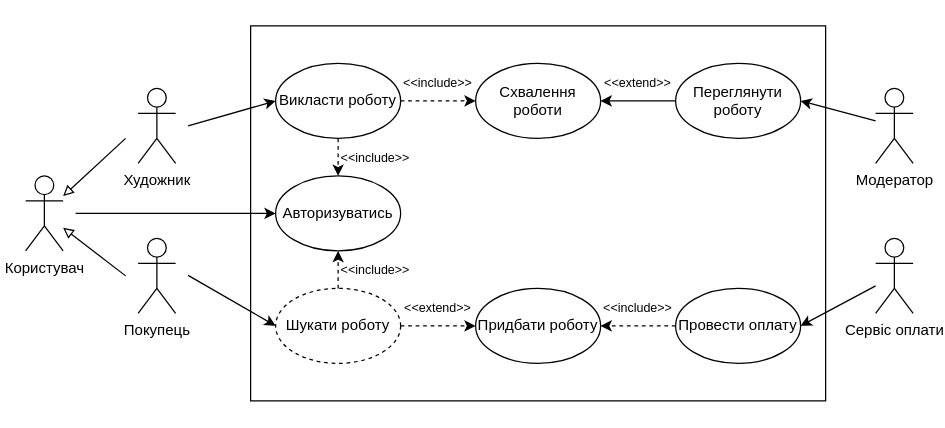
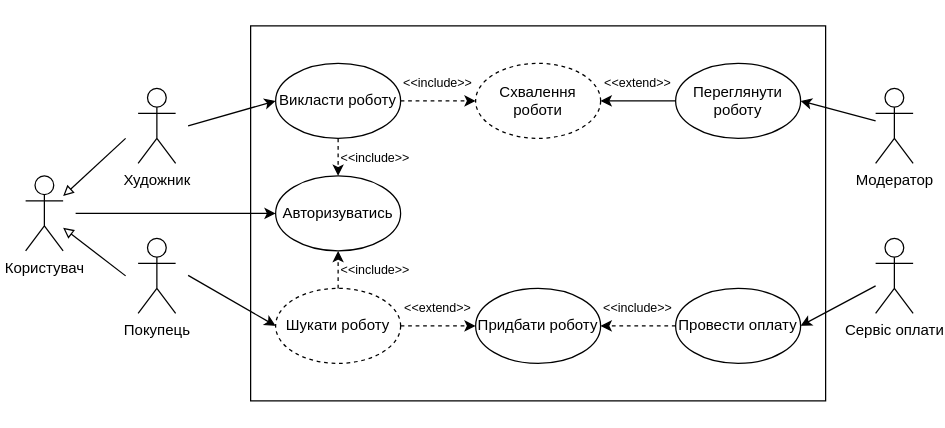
node "Схвалення роботи": style solid -> dashed
